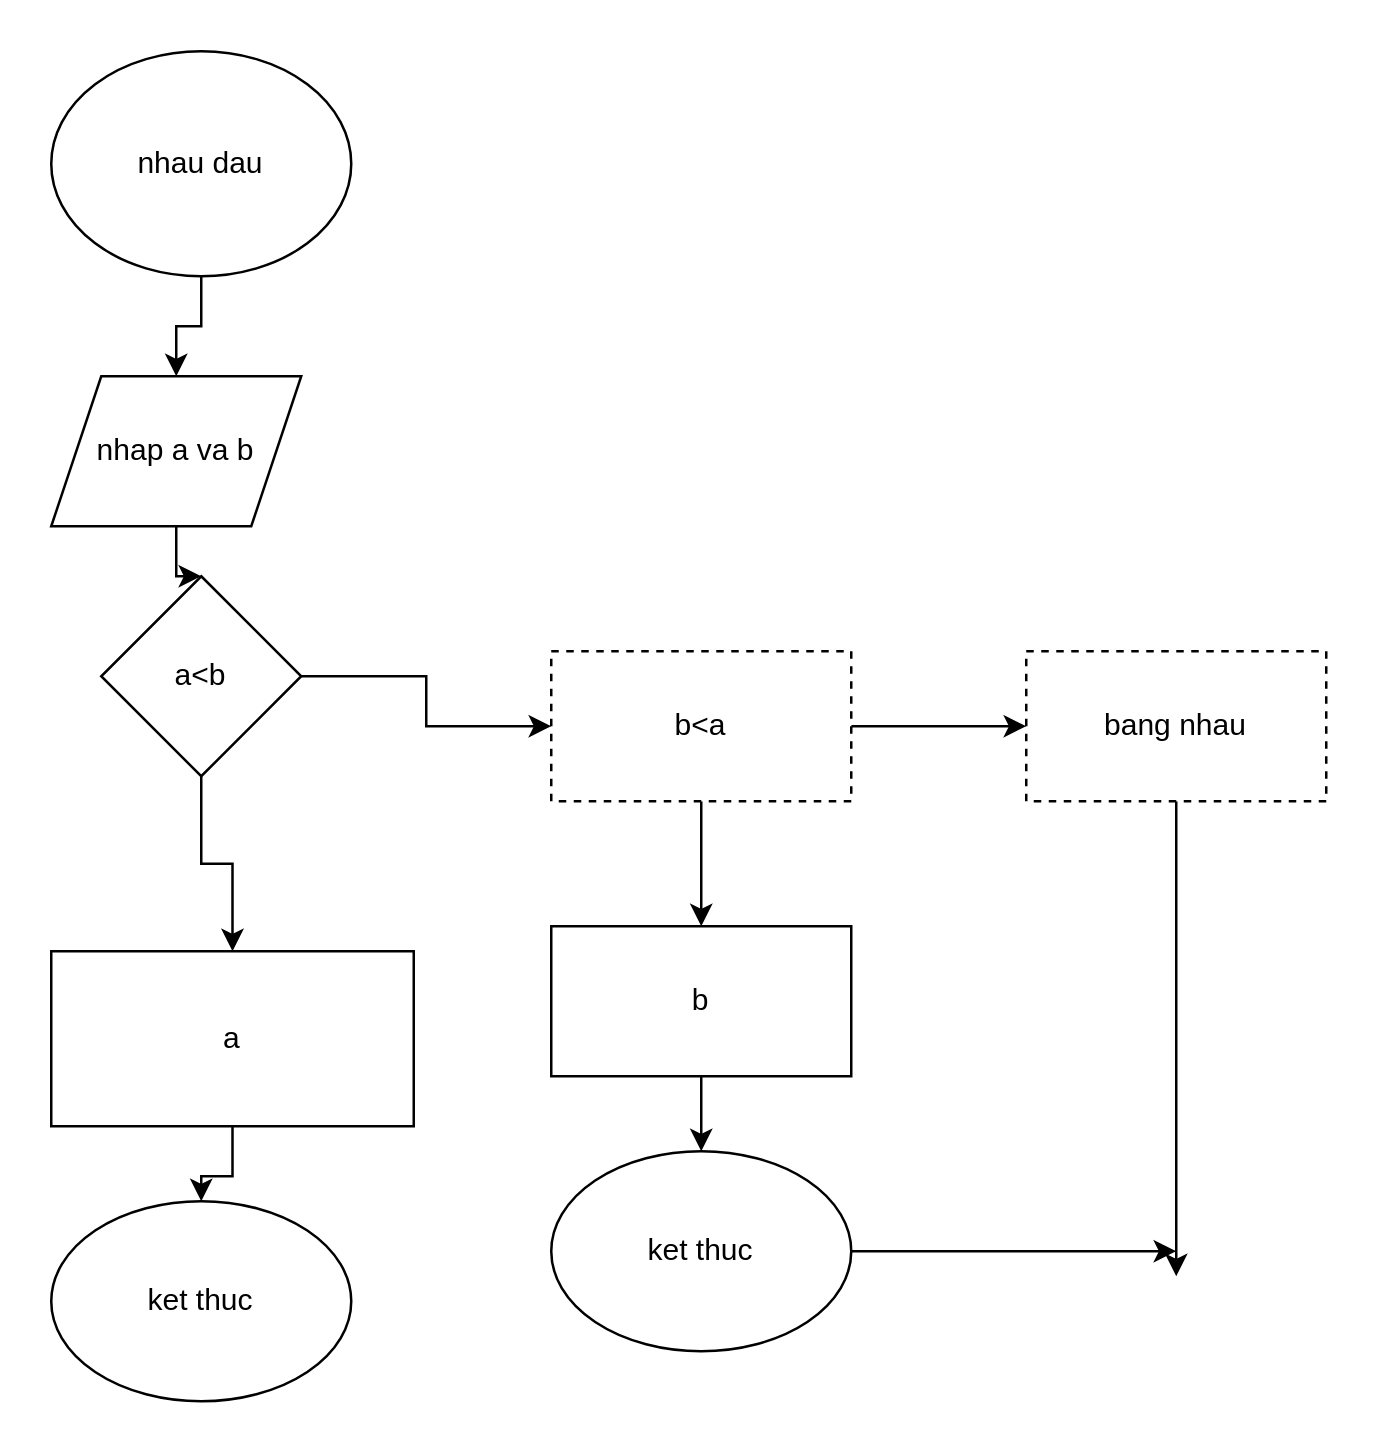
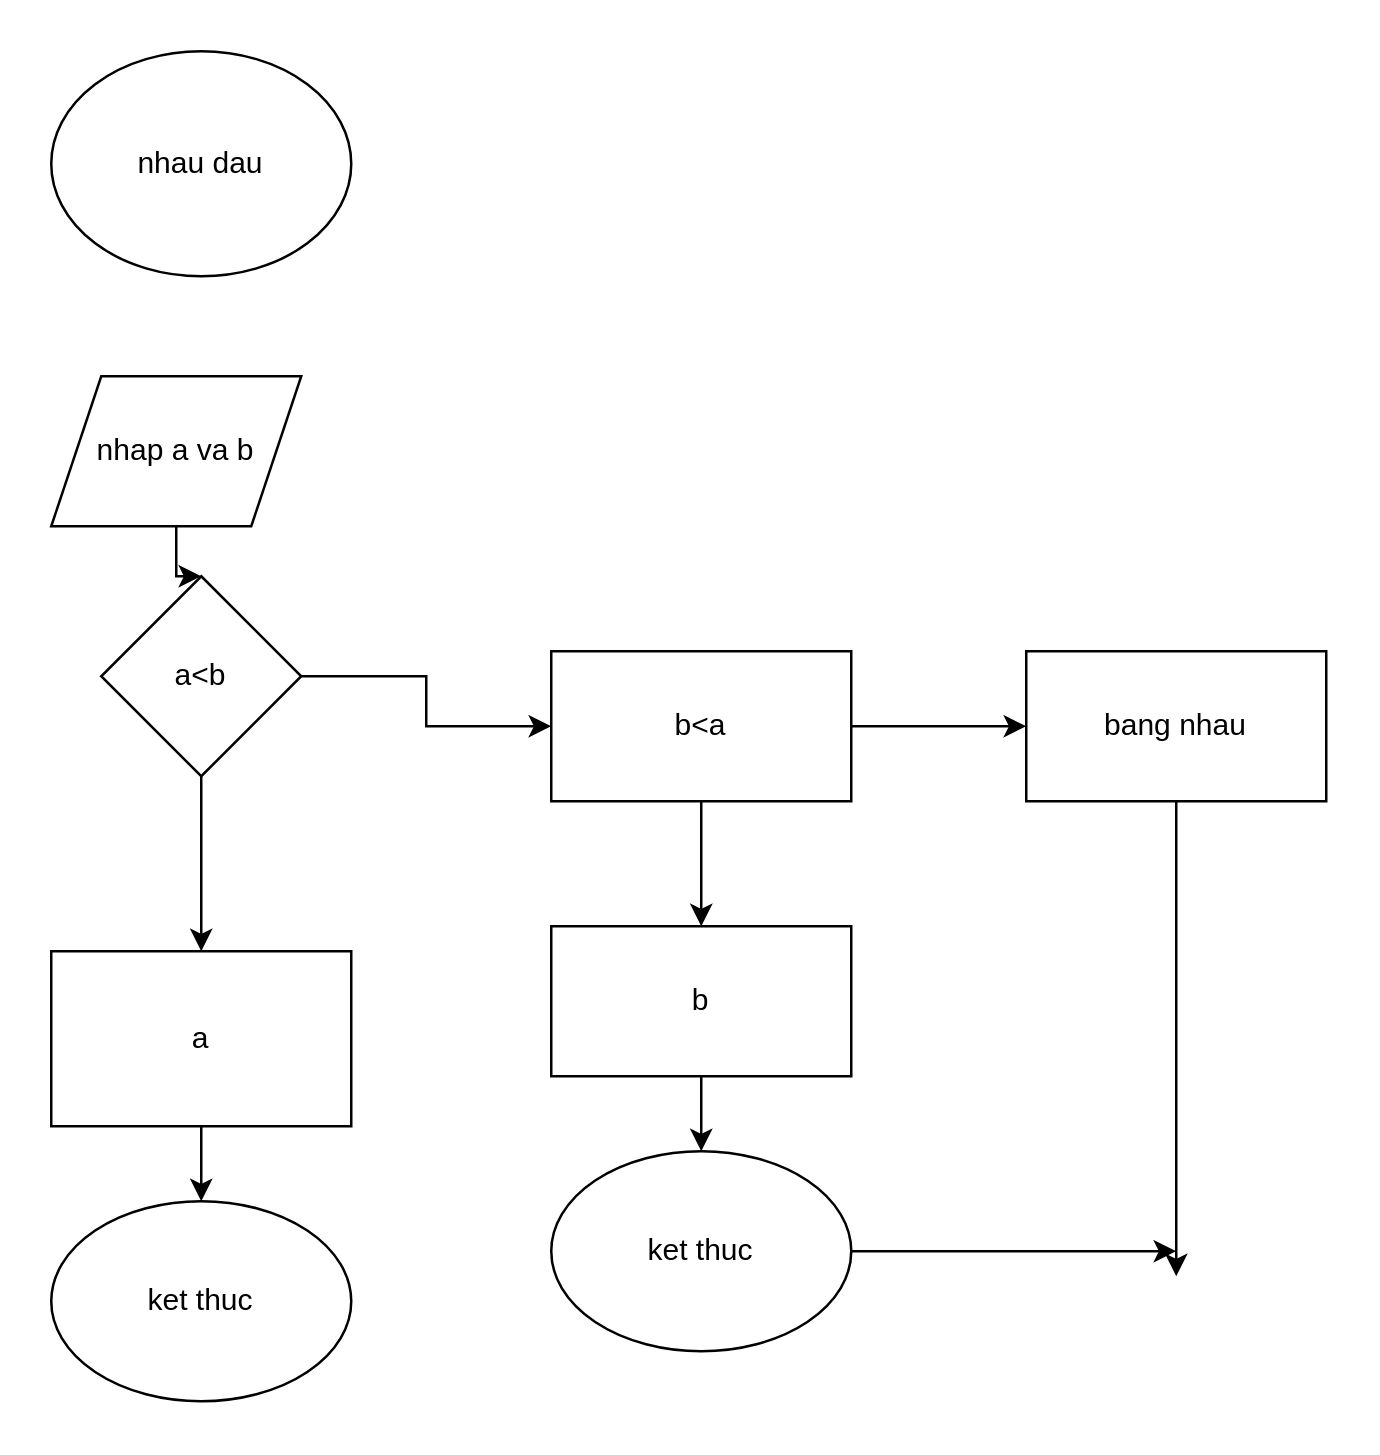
edge "nhau dau" -> "nhap a va b": removed
node "b<a": style dashed -> solid
node "bang nhau": style dashed -> solid
node "a": size 363x175 -> 300x175
